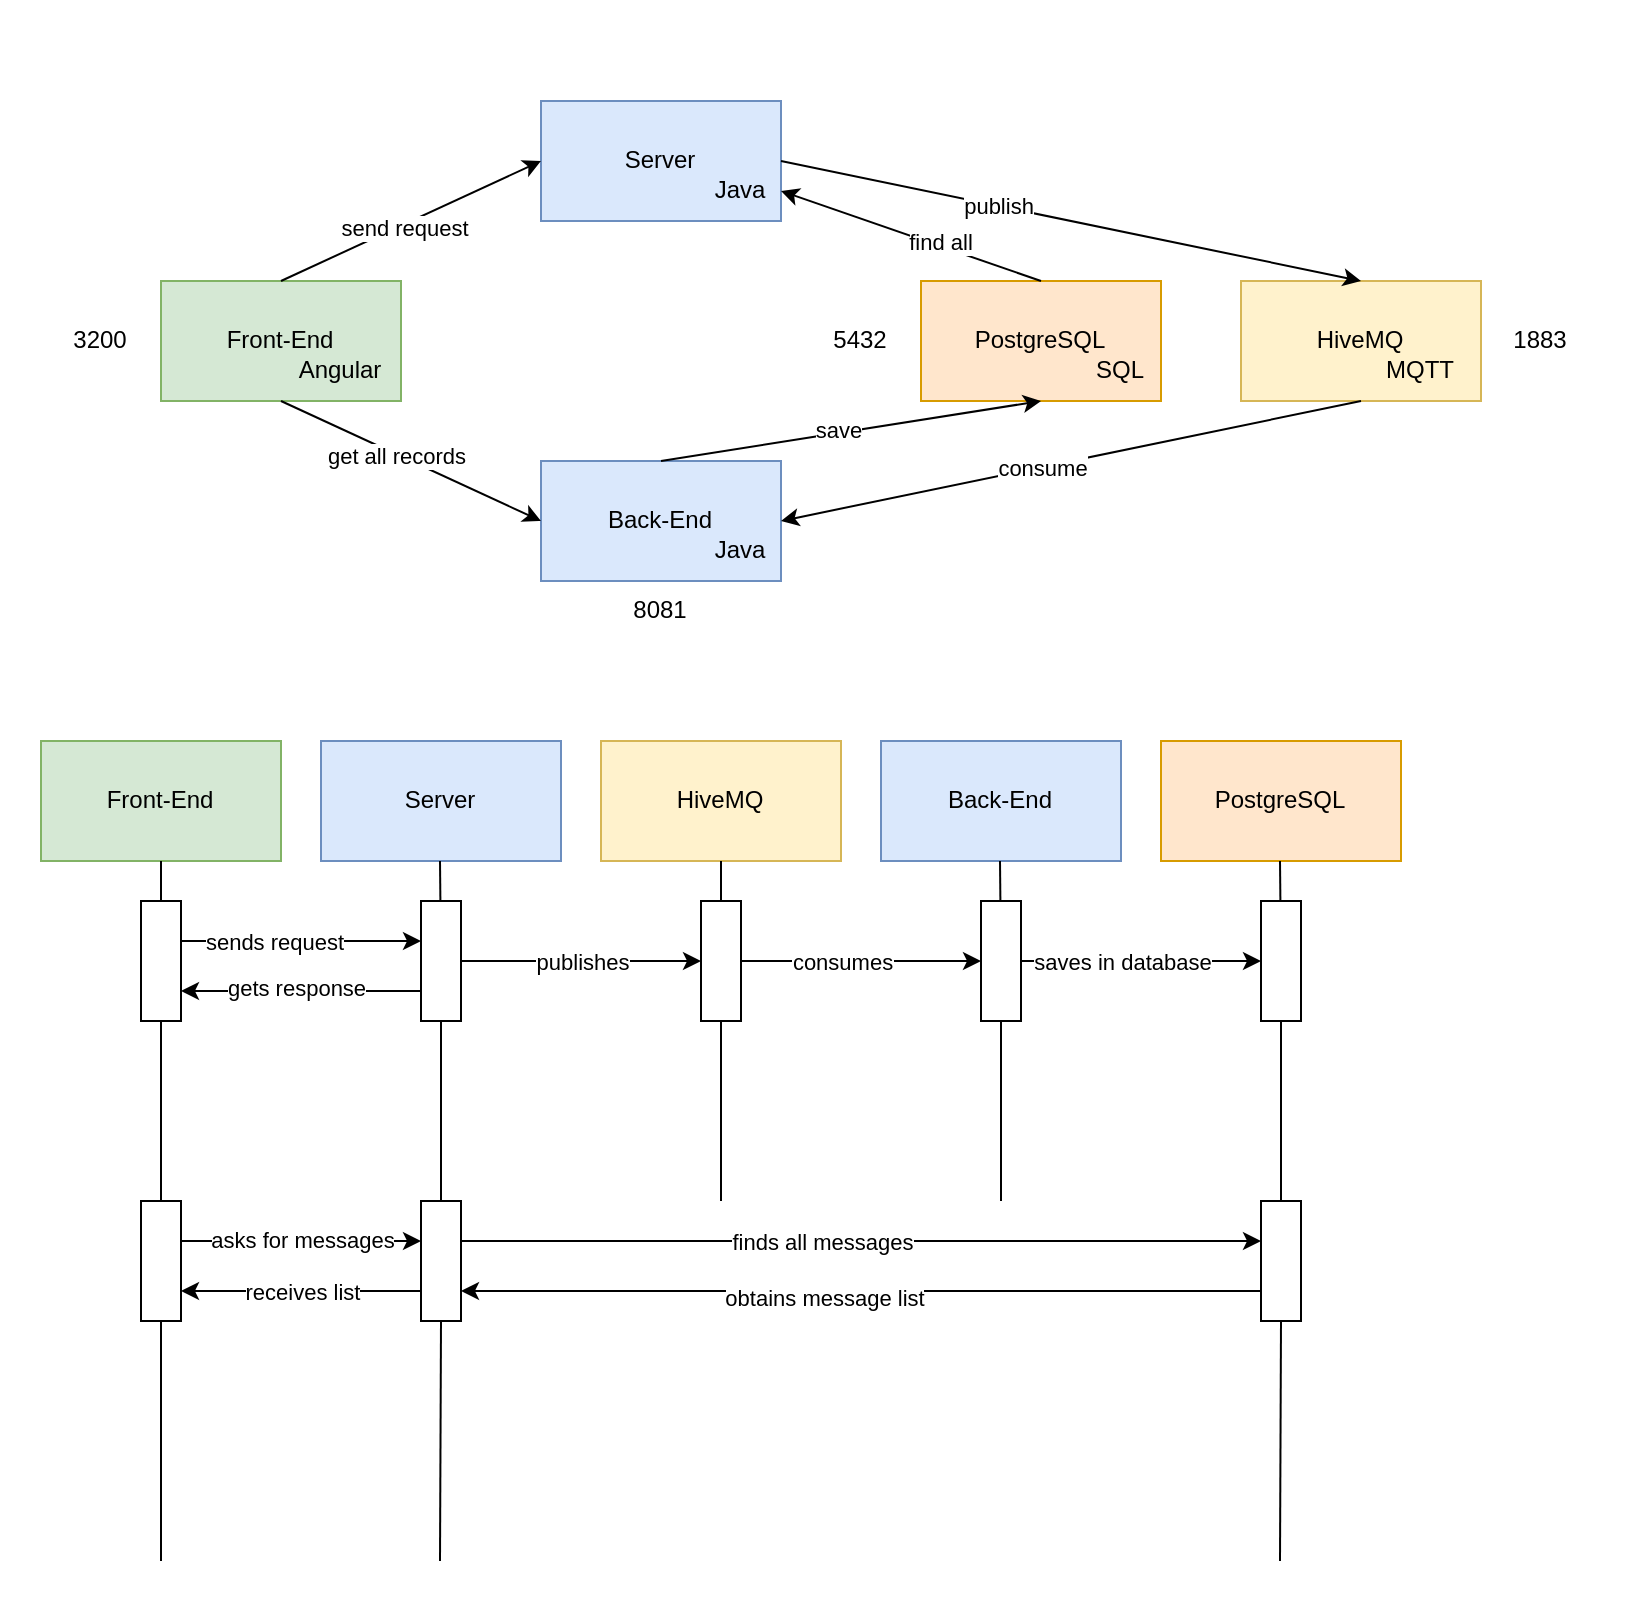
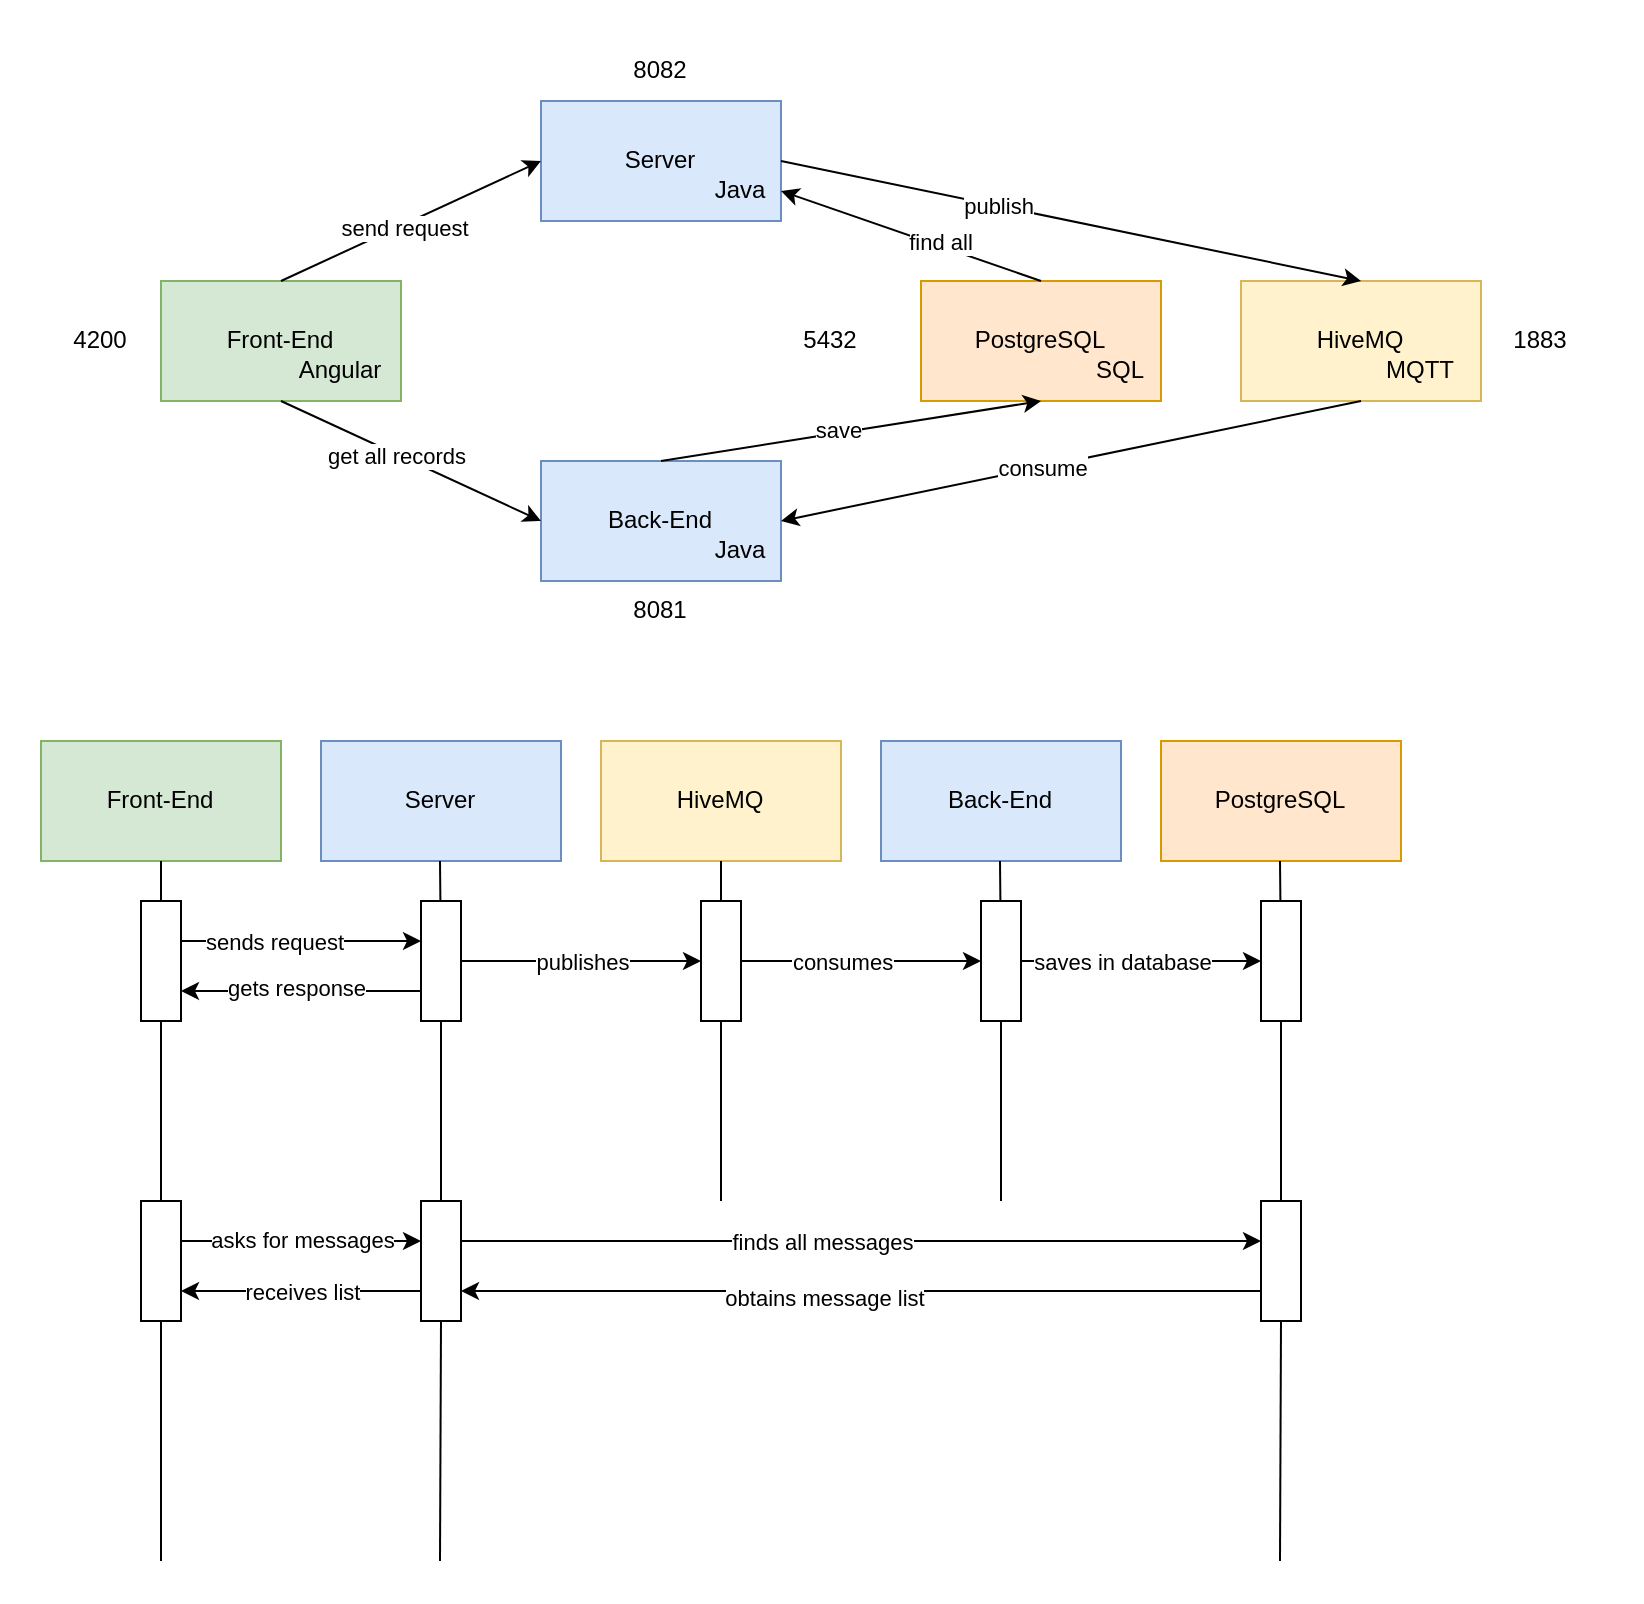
node "8082": added
node "3200": label "3200" -> "4200"
node "5432": moved (861, 341) -> (831, 341)
